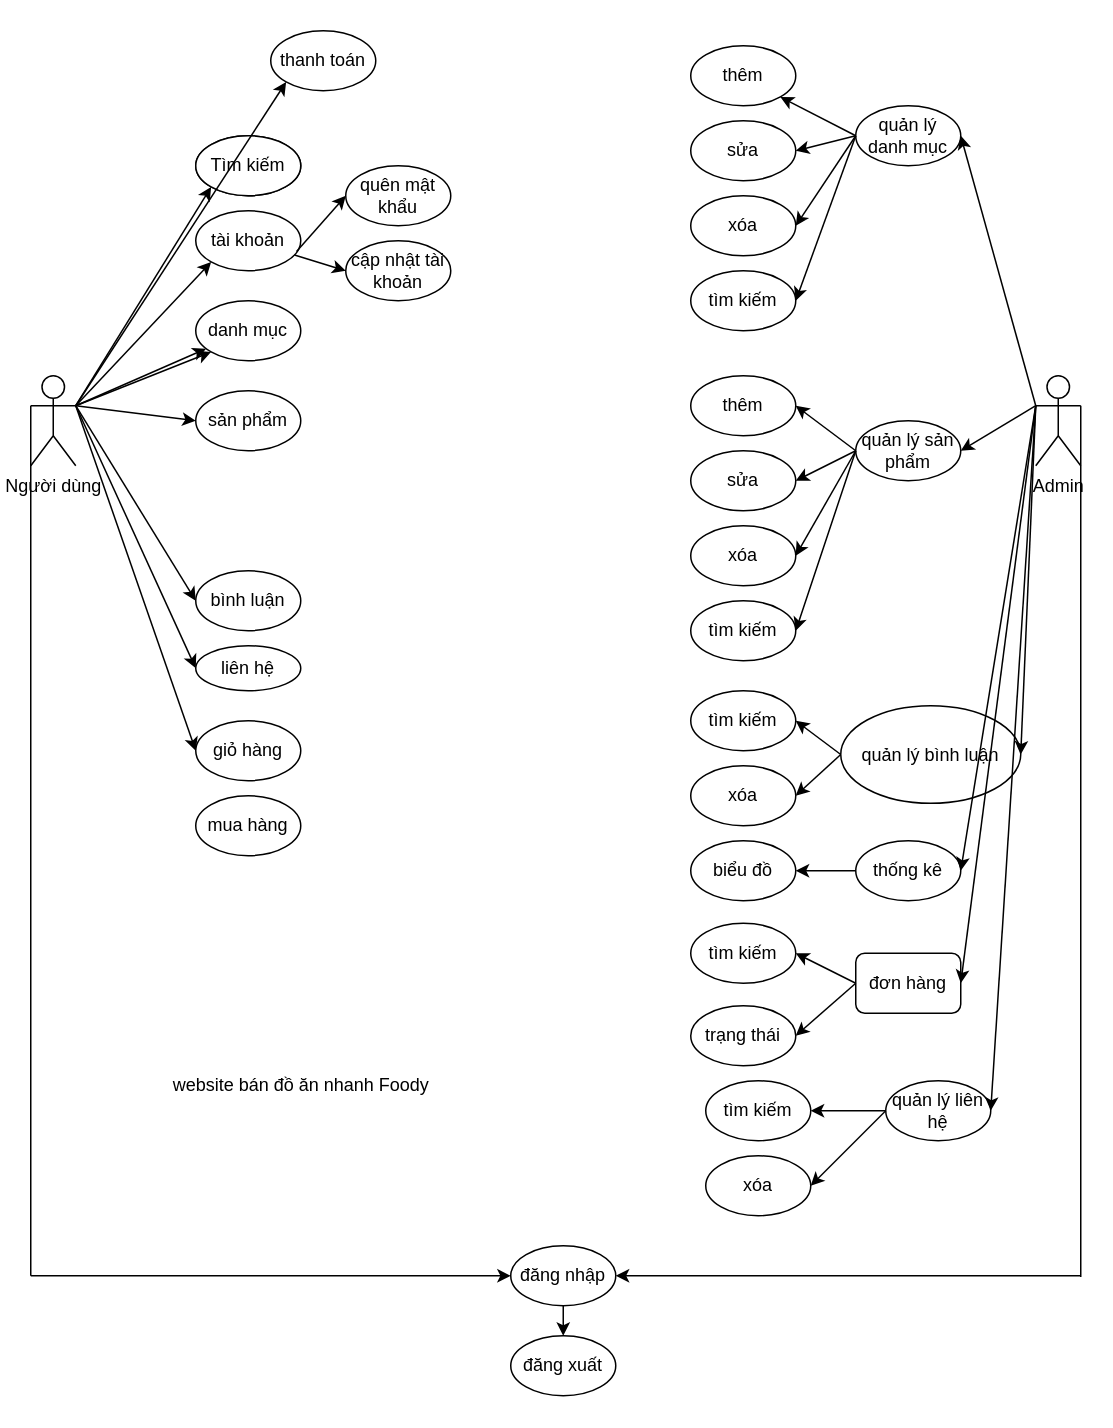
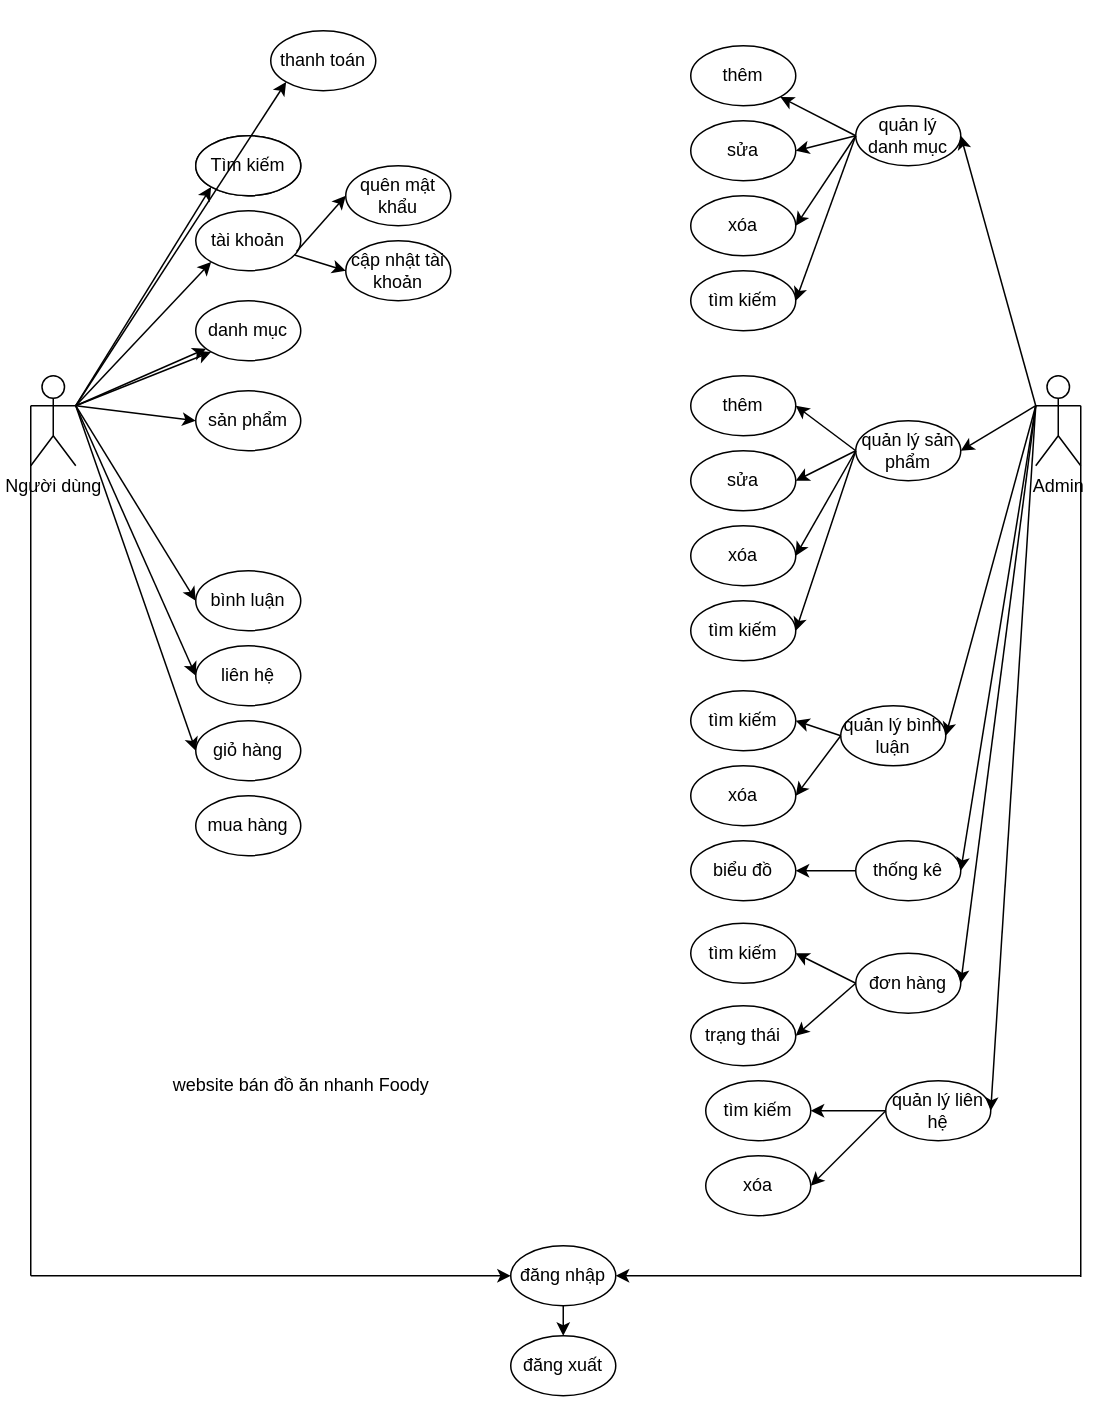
node "liên hệ": size 105x45 -> 105x60
node "quản lý bình luận": size 180x98 -> 105x60
node "đơn hàng": shape rounded rectangle -> ellipse
